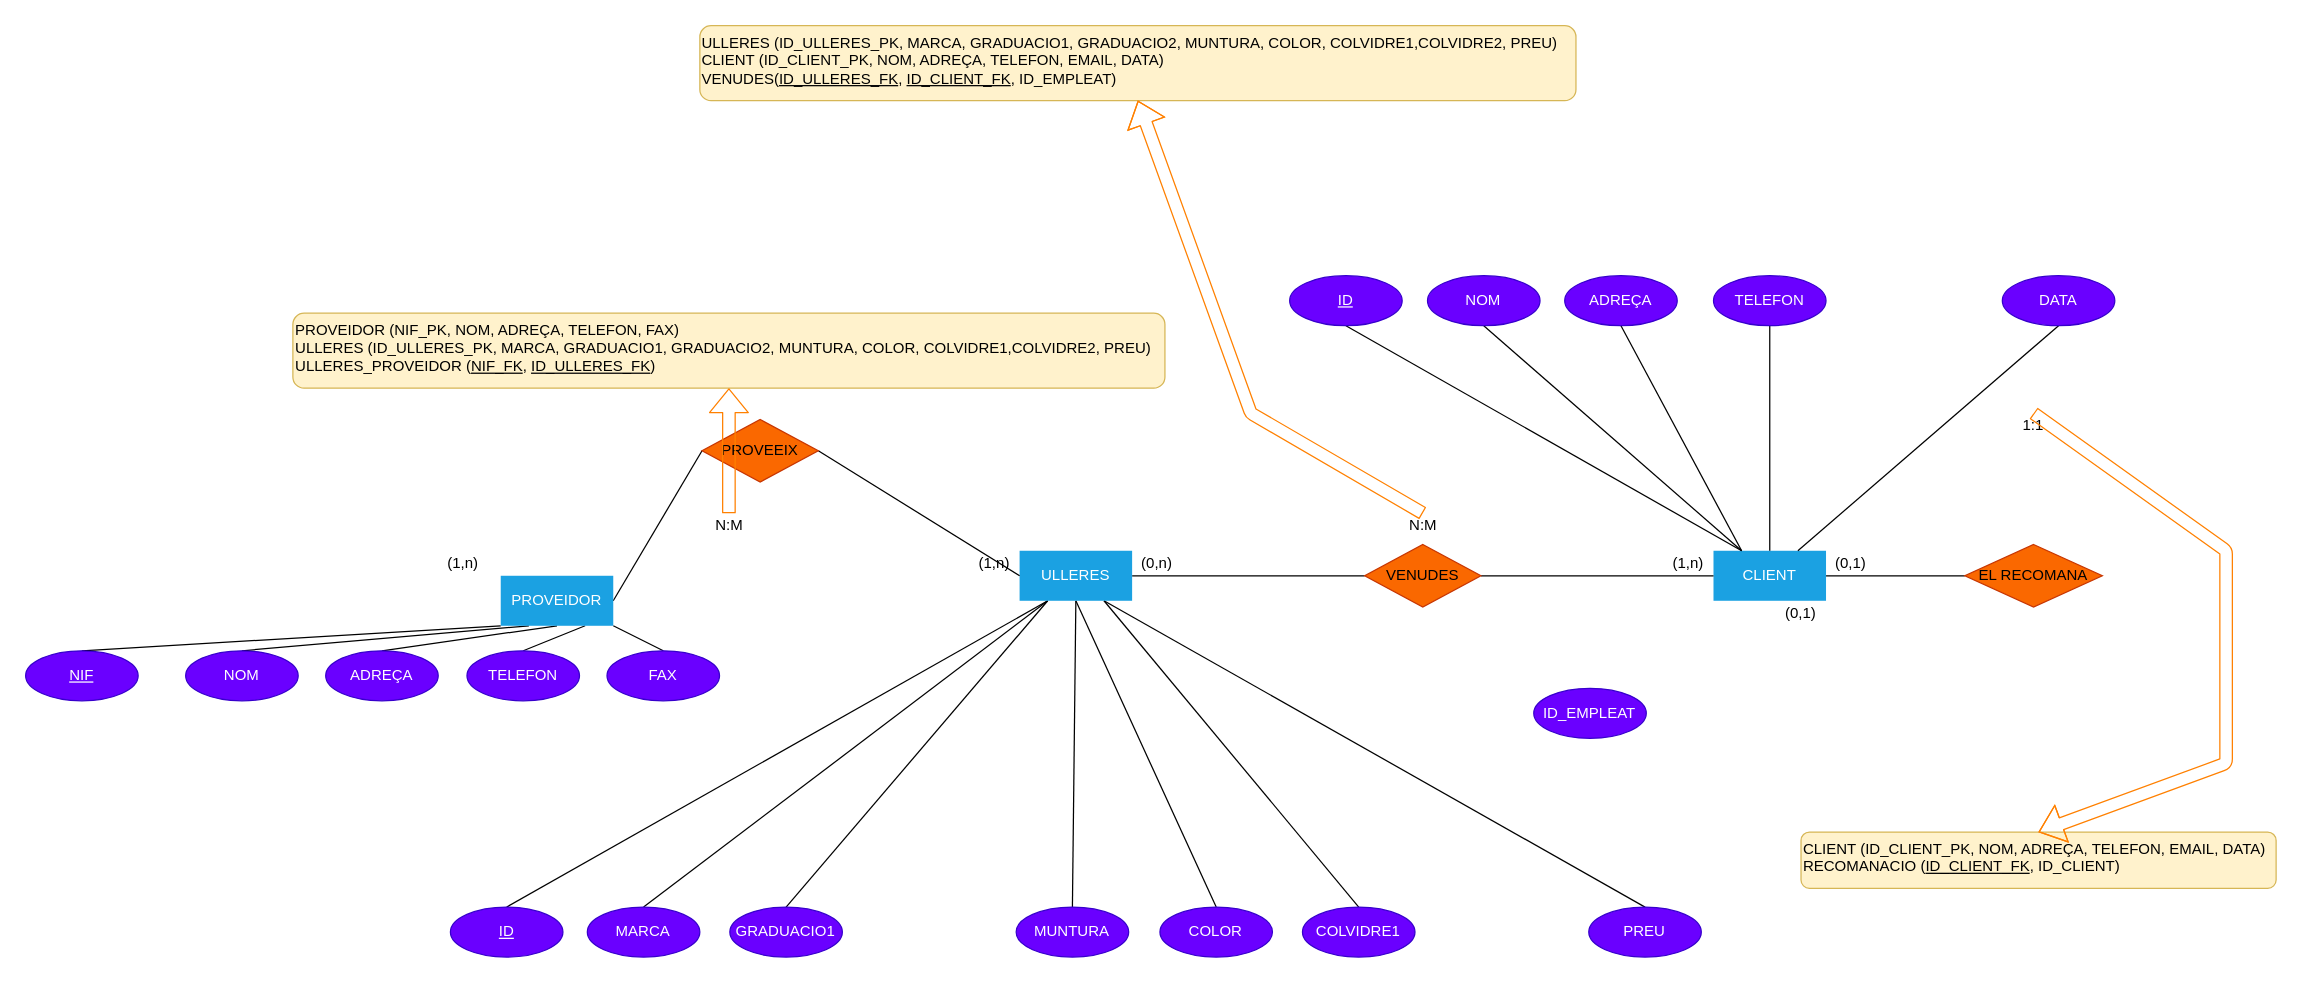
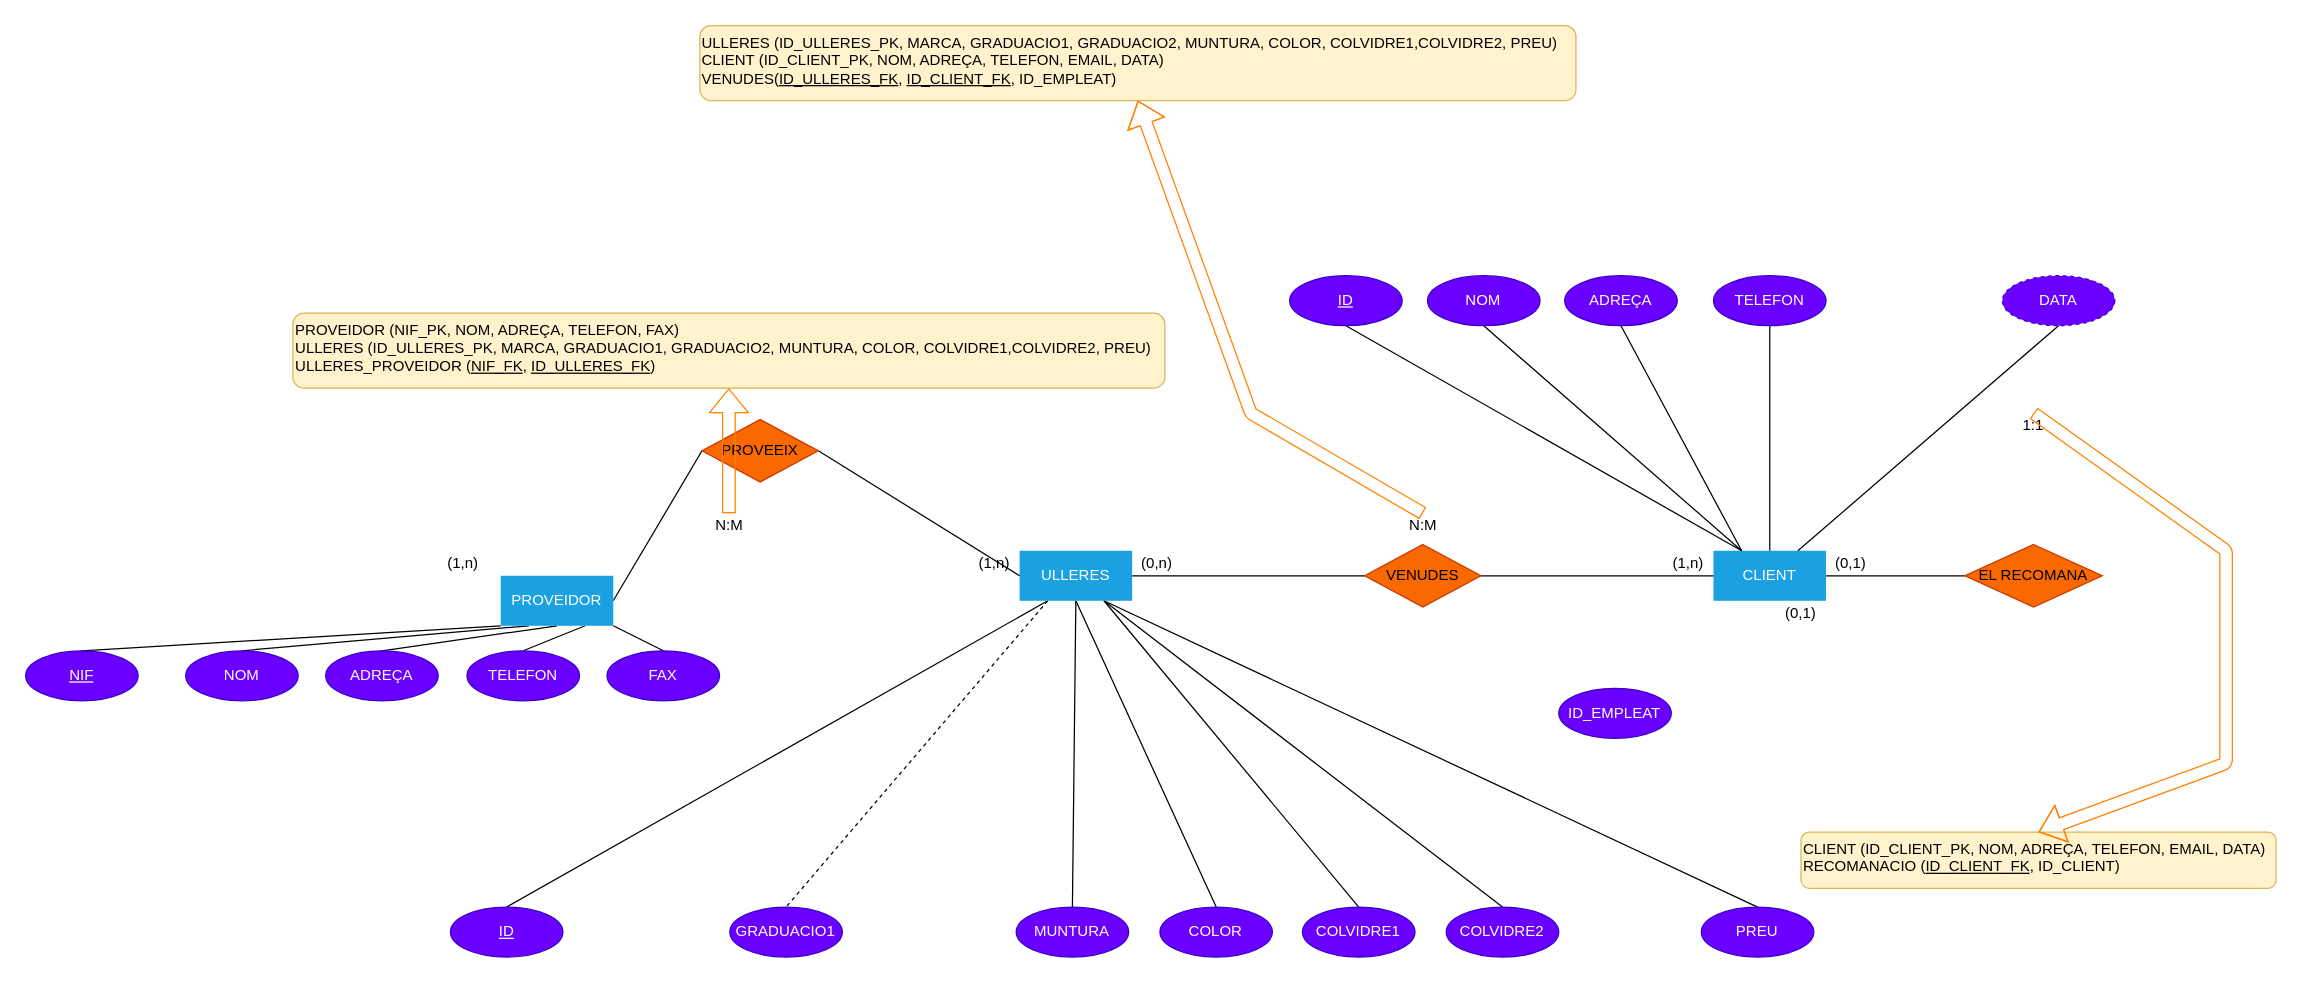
node "DATA": style solid -> dashed
node "ID_EMPLEAT": moved (1590, 713) -> (1615, 713)
edge "ULLERES" -- "GRADUACIO1": style solid -> dashed
edge "ULLERES" -- "COLVIDRE2": added
edge "ULLERES" -- "MARCA": removed
node "MARCA": removed
node "COLVIDRE2": added
node "PREU": moved (1645, 932) -> (1757, 932)
